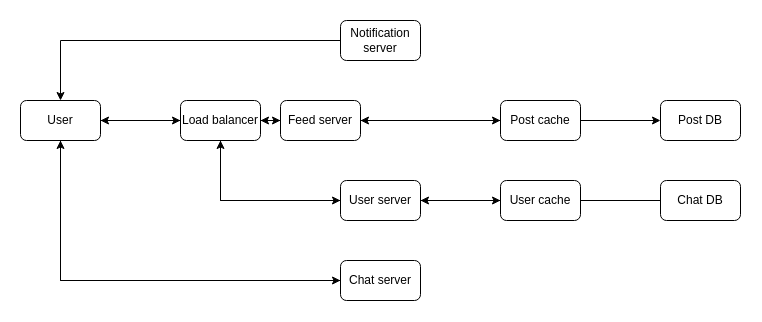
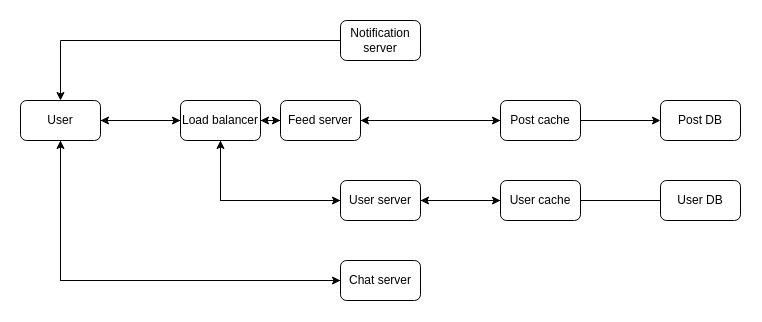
node "Chat DB": label "Chat DB" -> "User DB"
